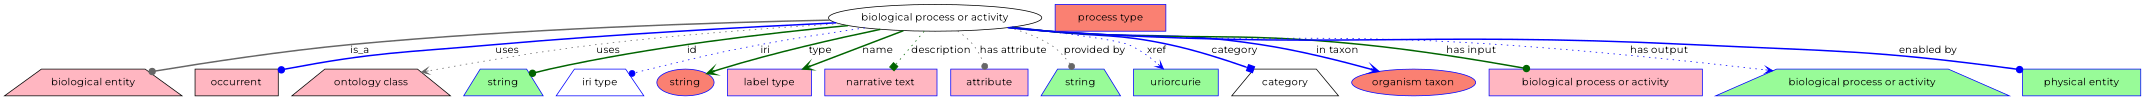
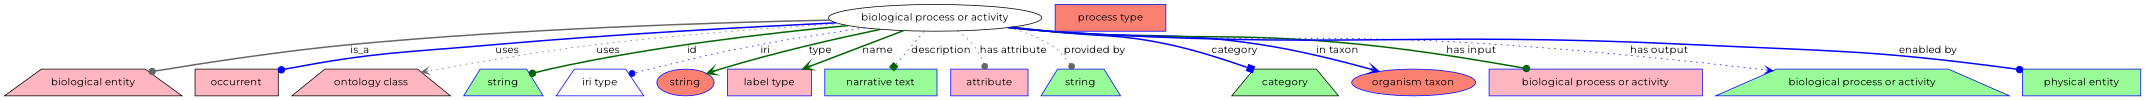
node "narrative text": fillcolor lightpink -> palegreen
node "uriorcurie": removed
node "category": fillcolor white -> palegreen
